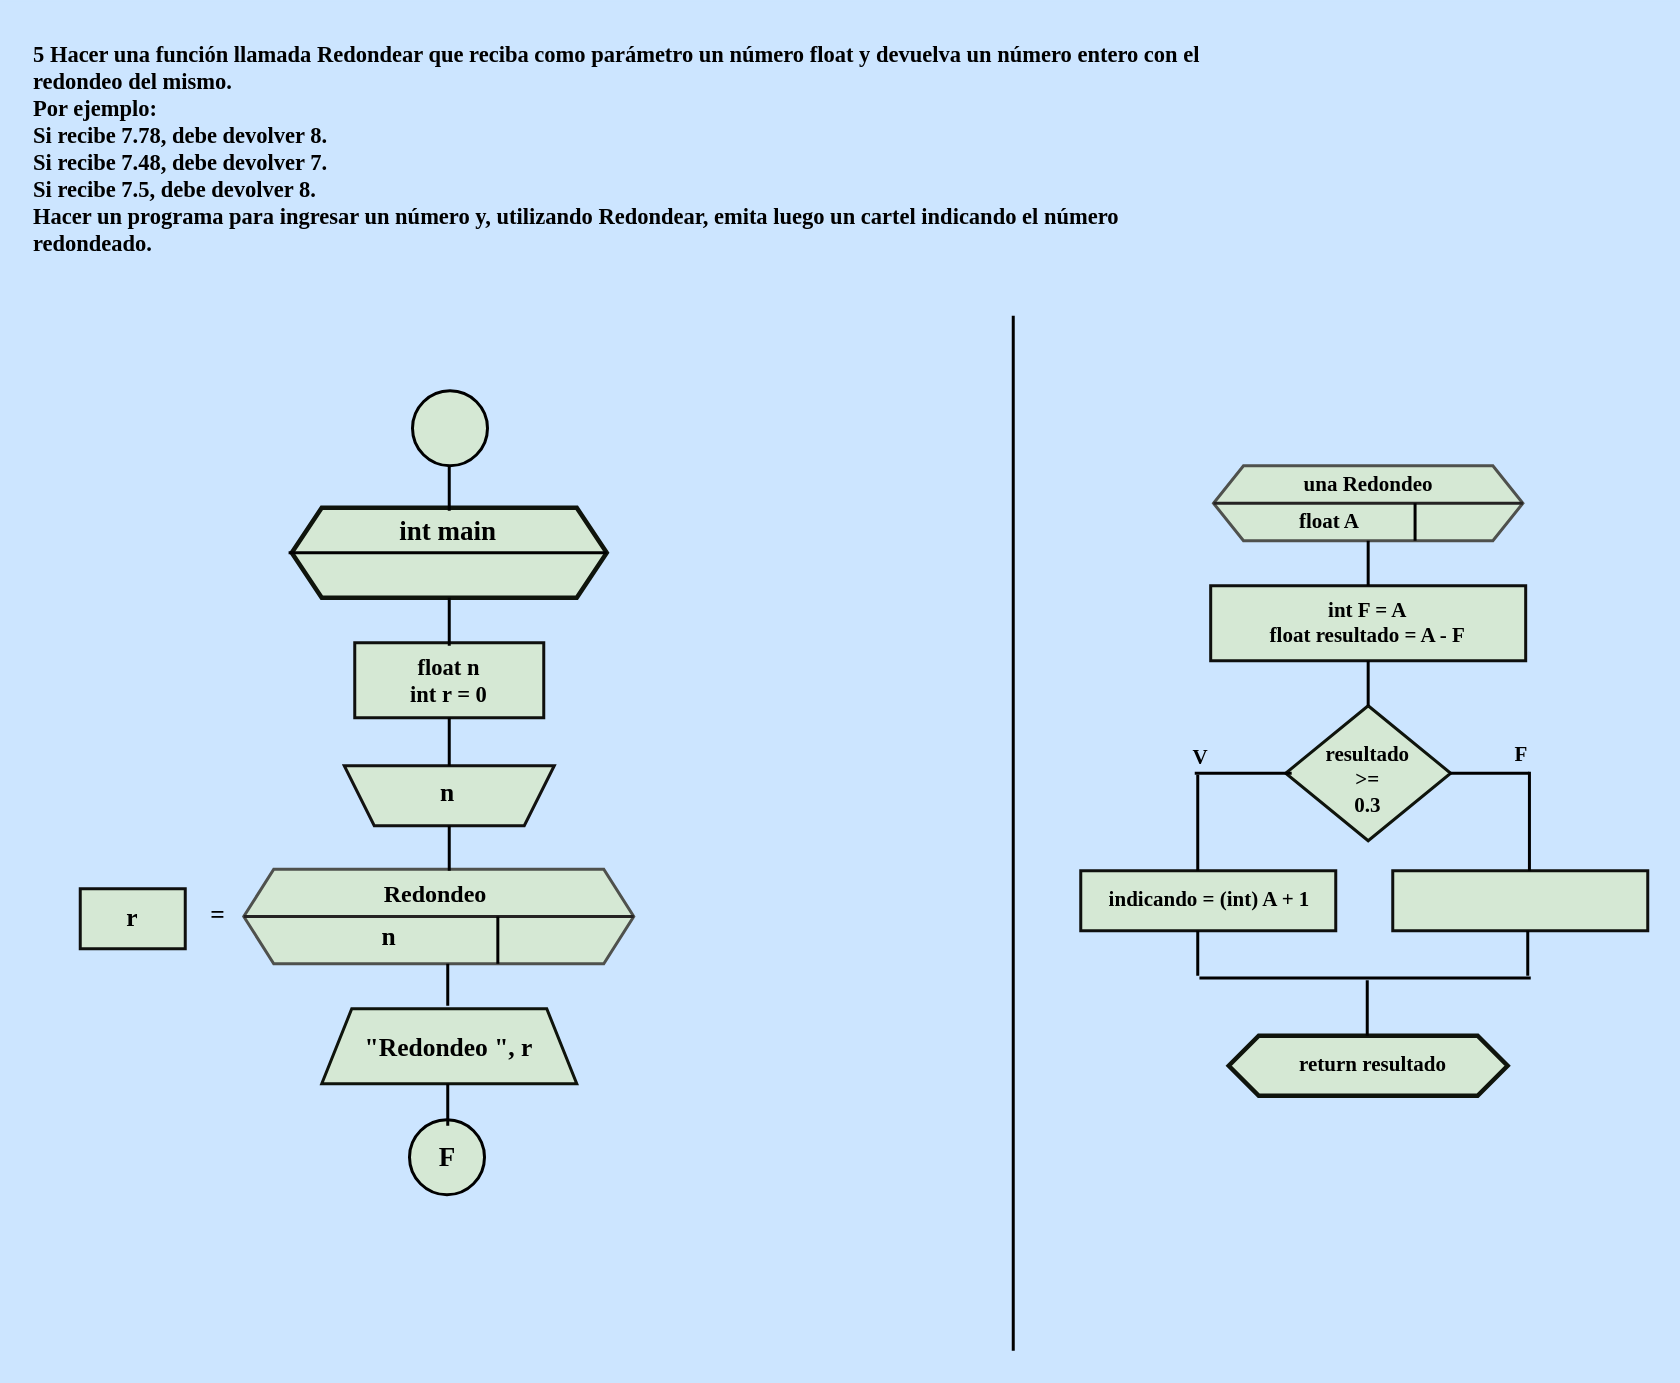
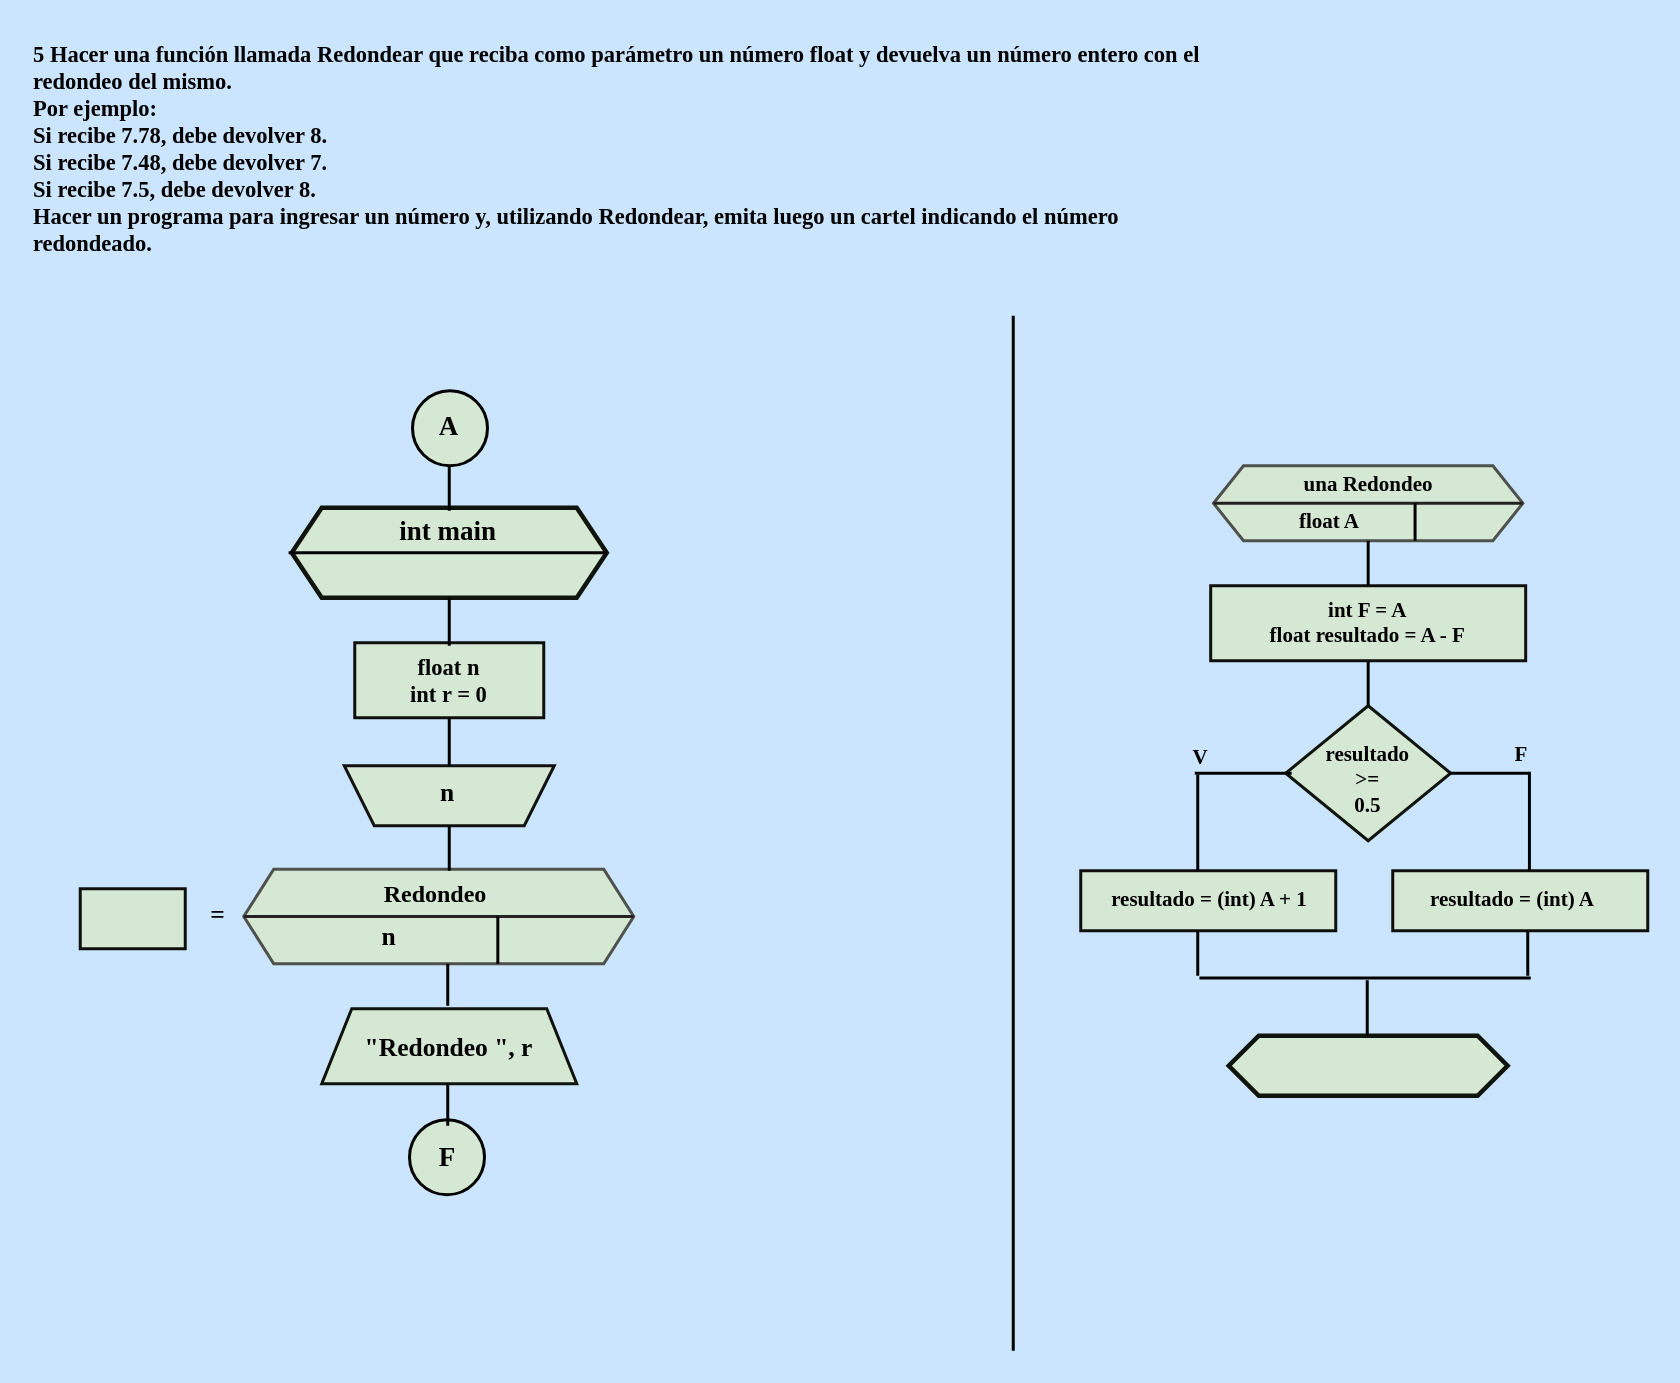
node "A": added
node "resultado >= 0.3": label "resultado >= 0.3" -> "resultado >= 0.5"
node "indicando = (int) A + 1": label "indicando = (int) A + 1" -> "resultado = (int) A + 1"
node "resultado = (int) A": added
node "r": removed
node "return resultado": removed
